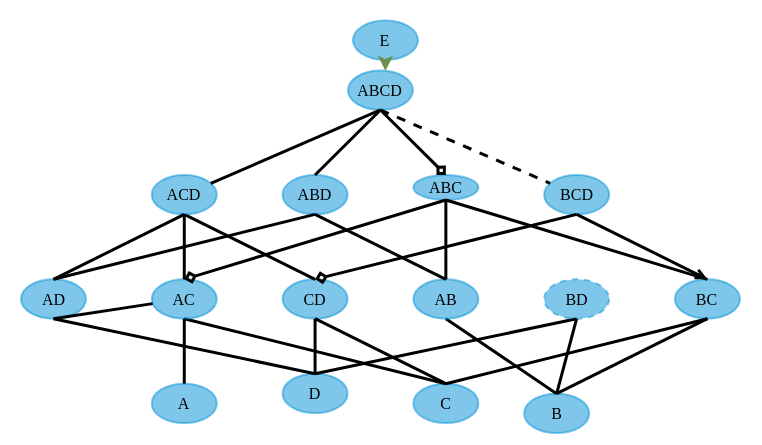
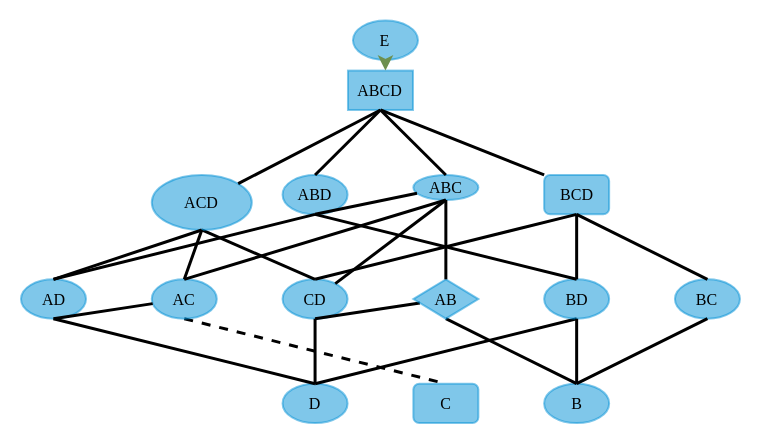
node "ABCD": shape ellipse -> rectangle
edge "ABCD" -- "BCD": style dashed -> solid
edge "ABCD" -> "ABC": arrowhead diamond -> none
node "ACD": size 65x39 -> 100x55
node "BCD": shape ellipse -> rounded rectangle
edge "ABC" -- "BC": now "ABC" -- "CD"
edge "ABD" -- "AB": now "ABD" -- "ABC"
edge "BCD" -- "BD": added
edge "ABD" -- "BD": added
edge "BCD" -> "BC": arrowhead open -> none
edge "ABC" -> "AC": arrowhead diamond -> none
edge "BCD" -> "CD": arrowhead diamond -> none
node "AB": shape ellipse -> diamond
node "BD": style dashed -> solid
edge "CD" -- "C": now "CD" -- "AB"
edge "AC" -- "A": removed
edge "BC" -- "C": removed
edge "AC" -- "C": style solid -> dashed
node "D": moved (315, 393) -> (315, 403)
node "A": removed
node "C": shape ellipse -> rounded rectangle
node "B": moved (557, 413) -> (577, 403)
